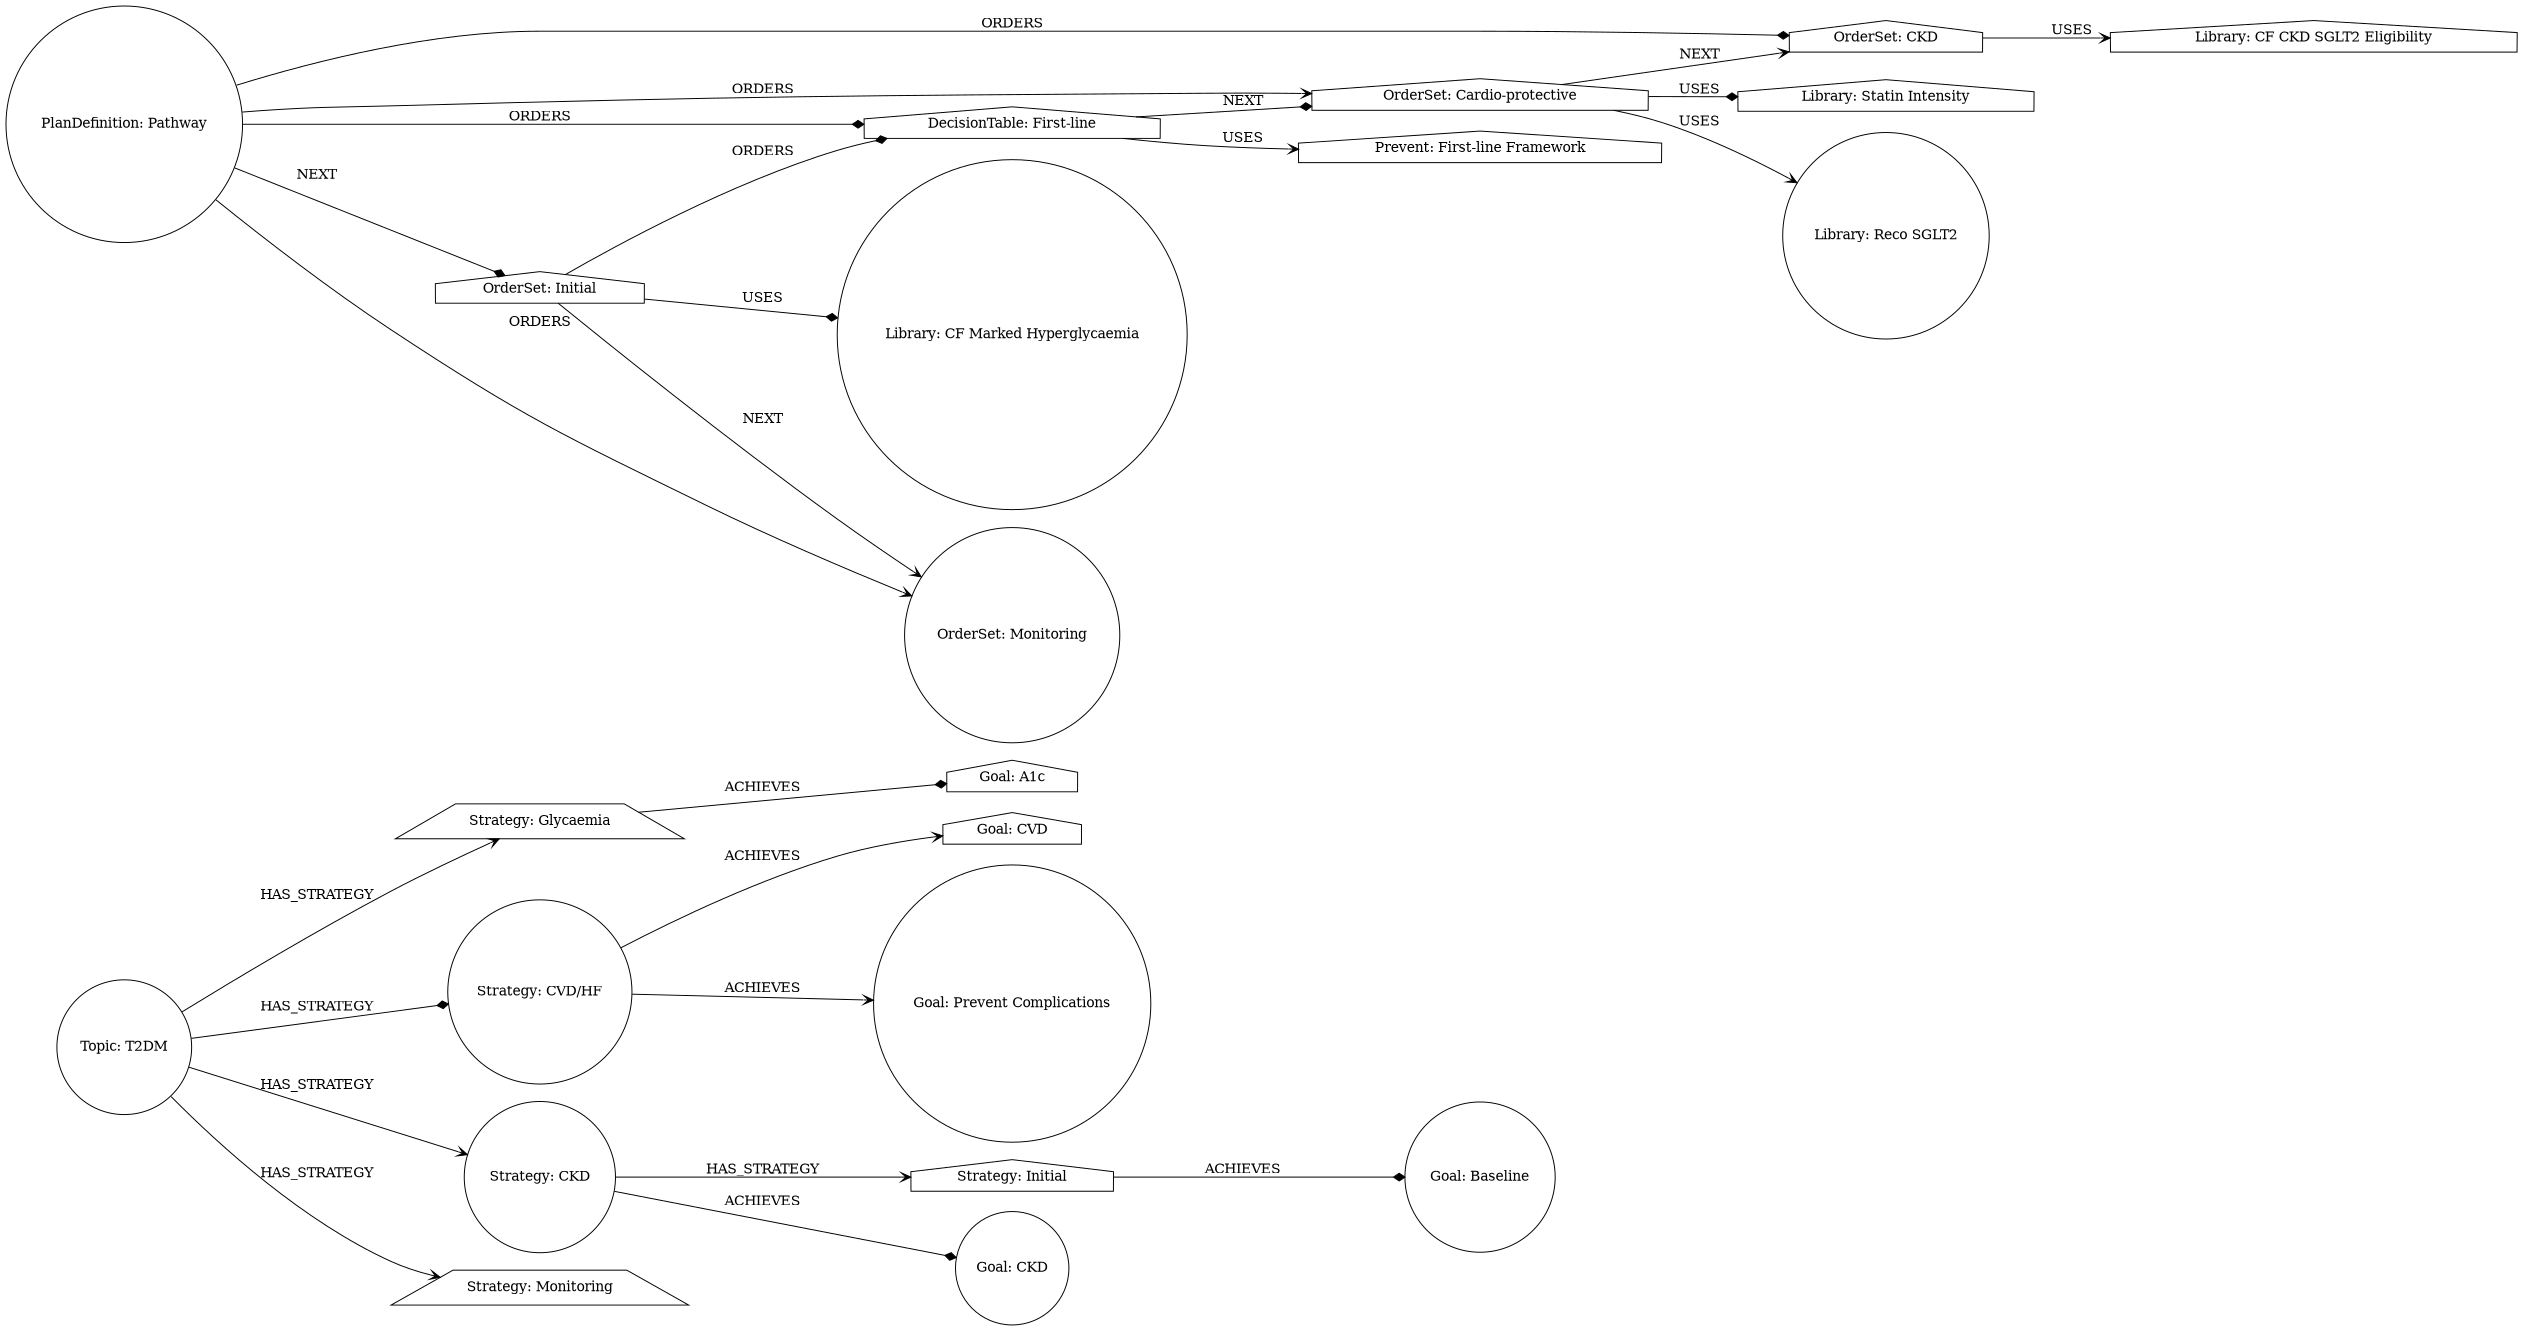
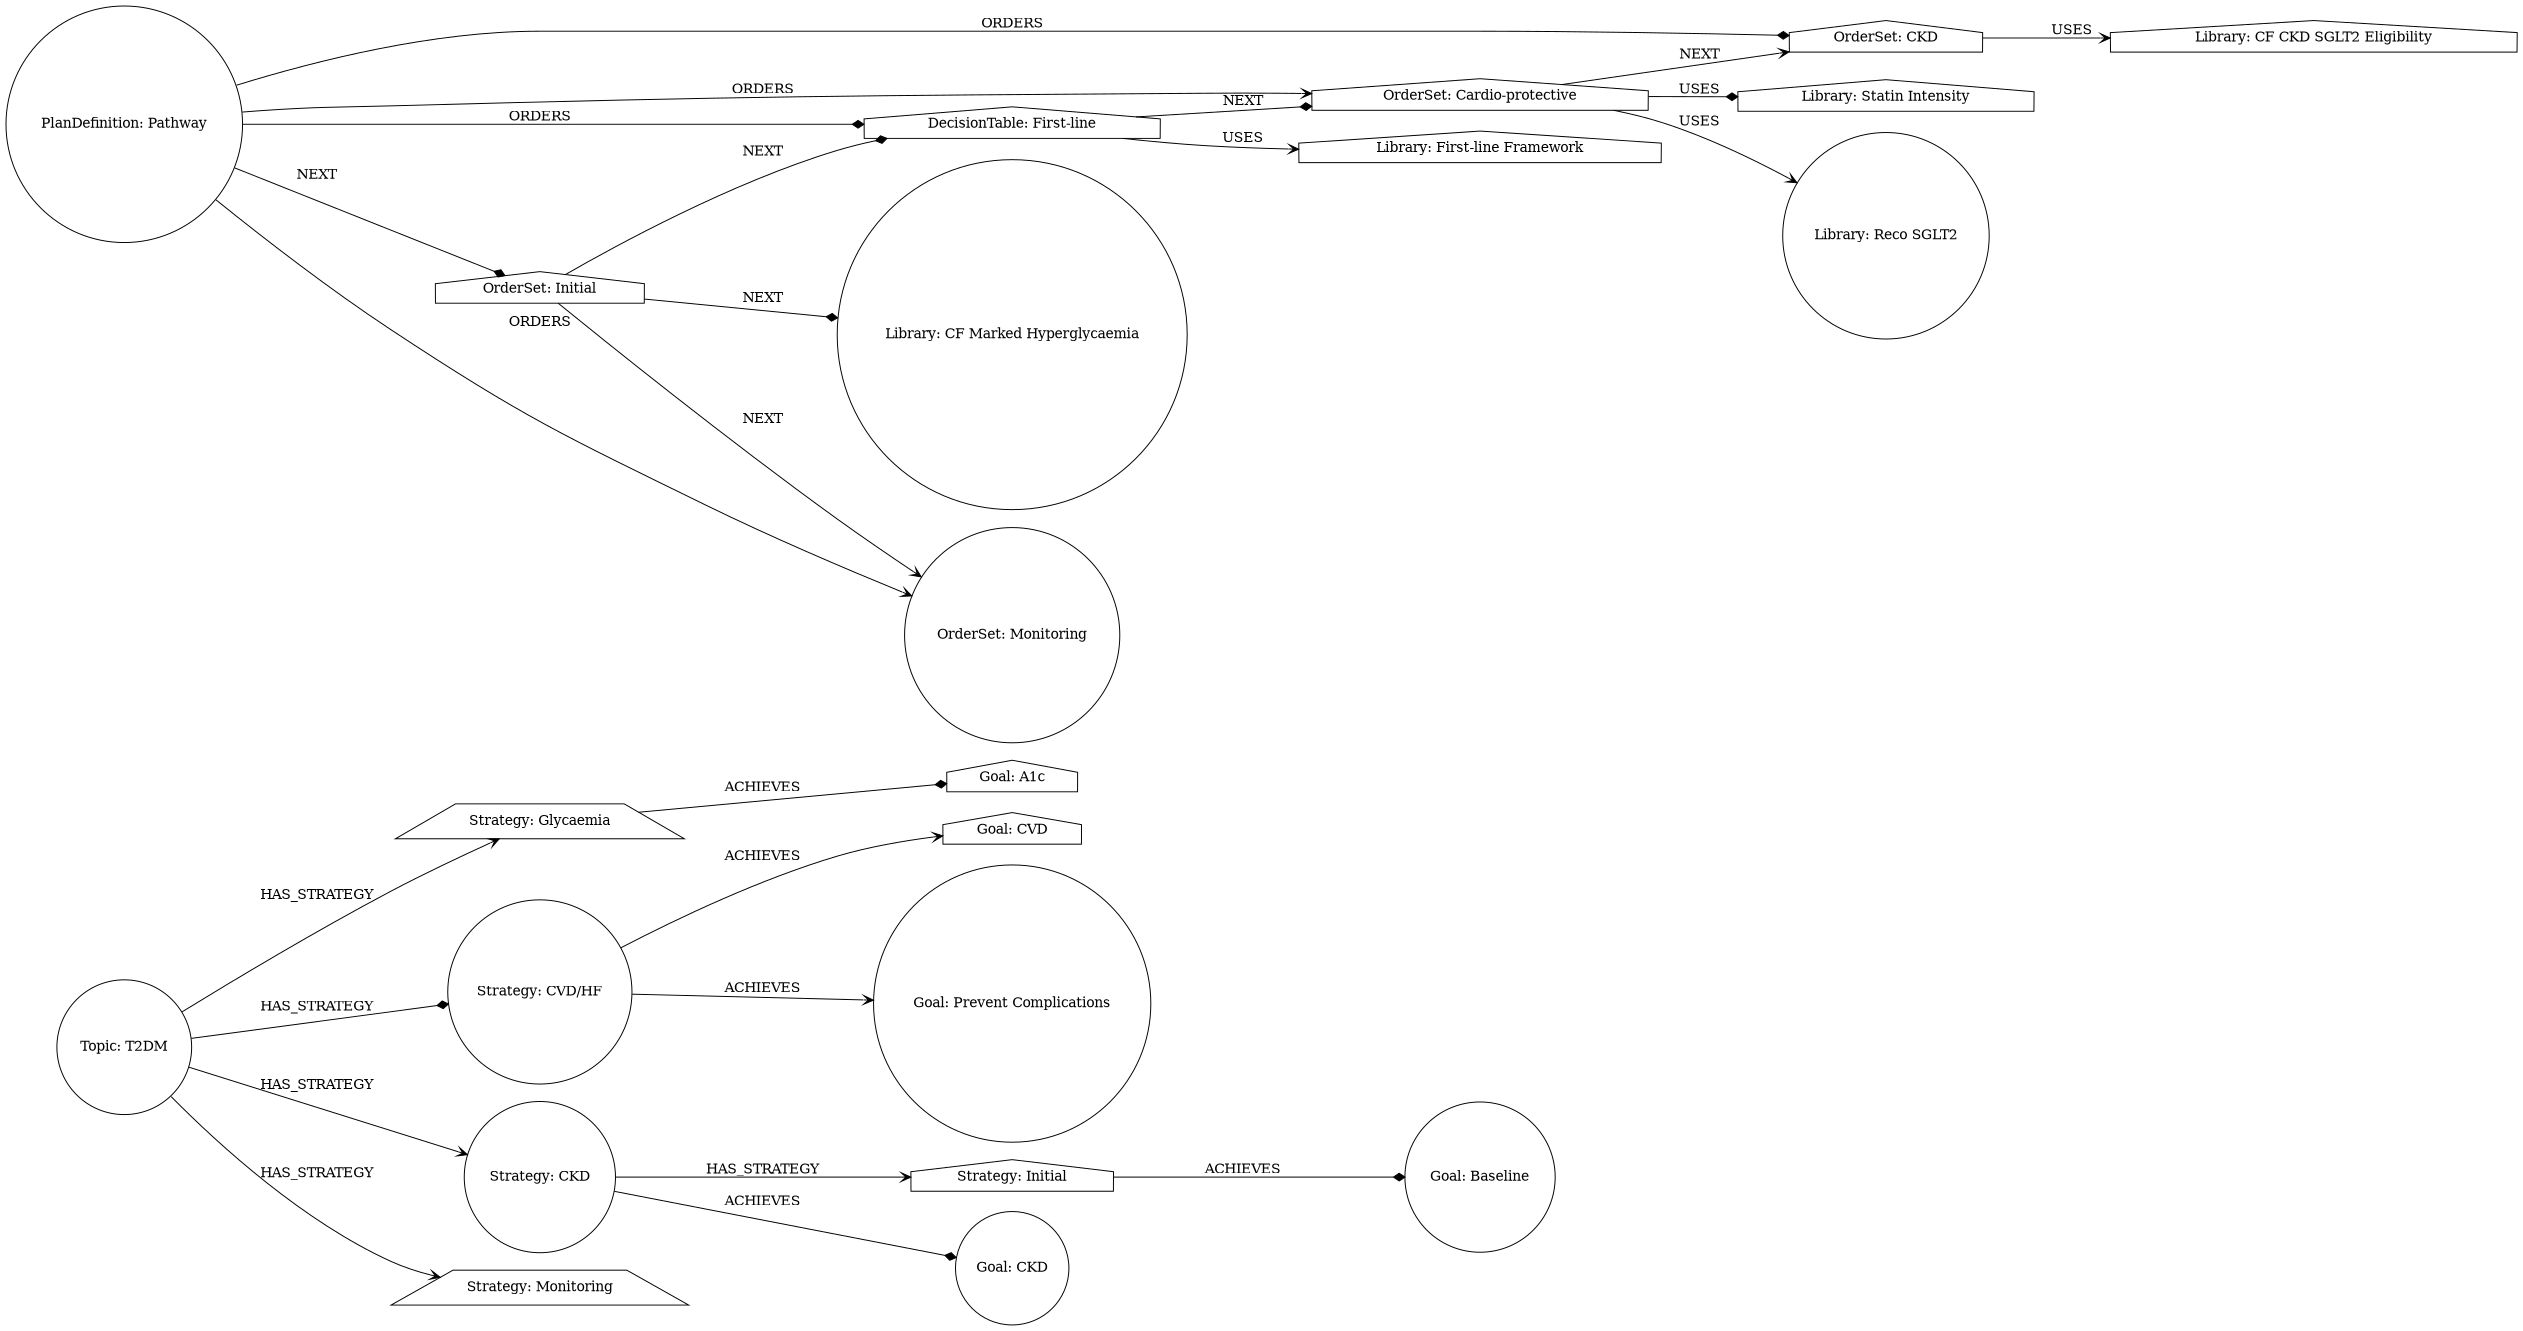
node "Prevent: First-line Framework": label "Prevent: First-line Framework" -> "Library: First-line Framework"
edge "OrderSet: Initial" -> "DecisionTable: First-line": label "ORDERS" -> "NEXT"
edge "OrderSet: Initial" -> "Library: CF Marked Hyperglycaemia": label "USES" -> "NEXT"
